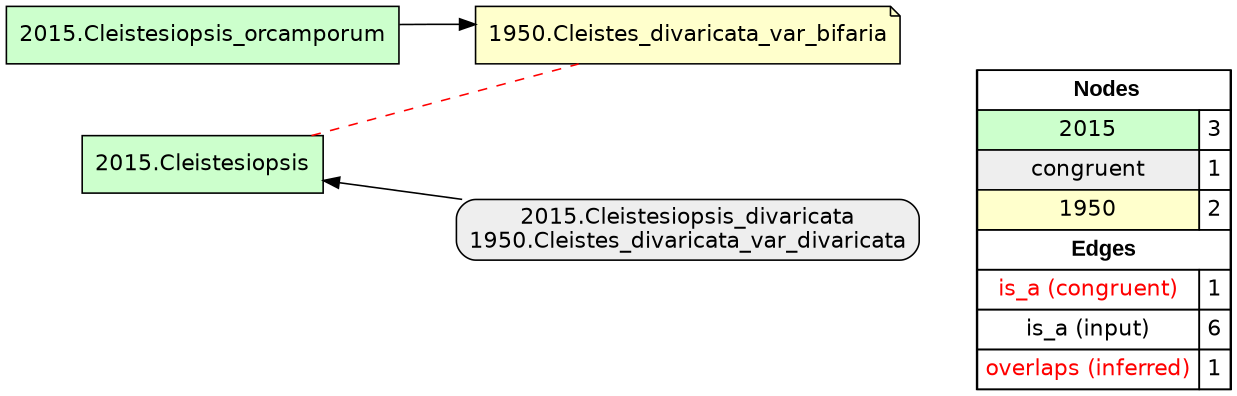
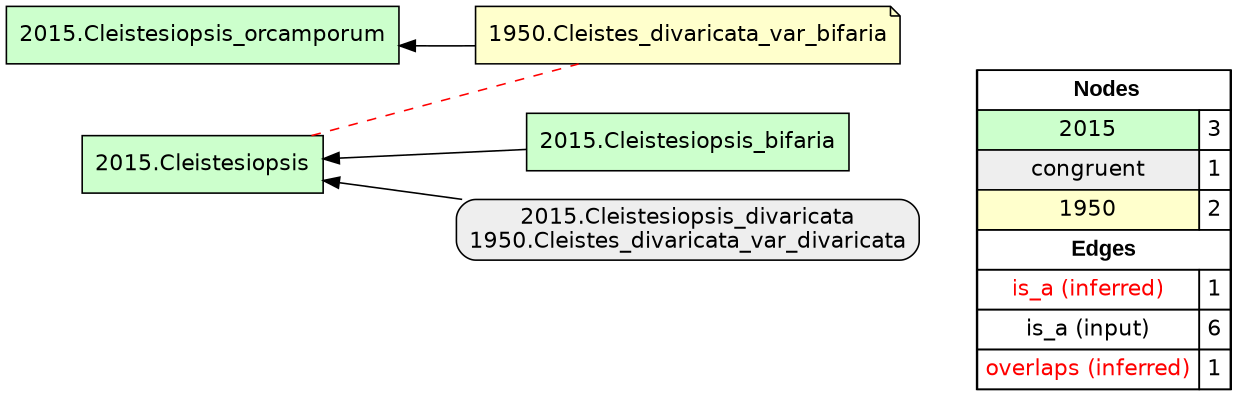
edge "2015.Cleistesiopsis_orcamporum" -> "1950.Cleistes_divaricata_var_bifaria": reversed
node "2015.Cleistesiopsis_bifaria": added
node "Nodes": text "is_a (congruent)" -> "is_a (inferred)"
